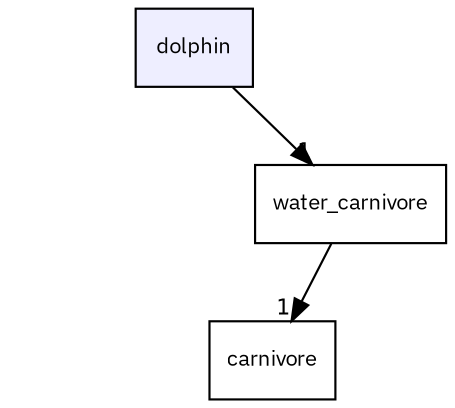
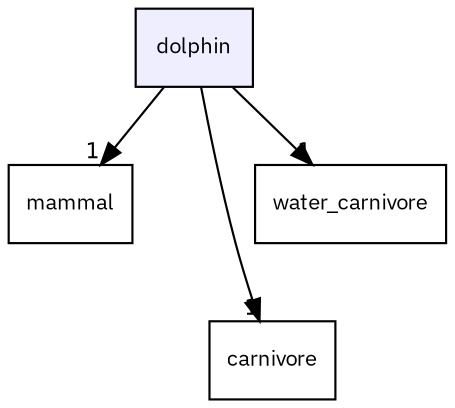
node "mammal": added
edge "water_carnivore" -> "carnivore": now "dolphin" -> "carnivore"
